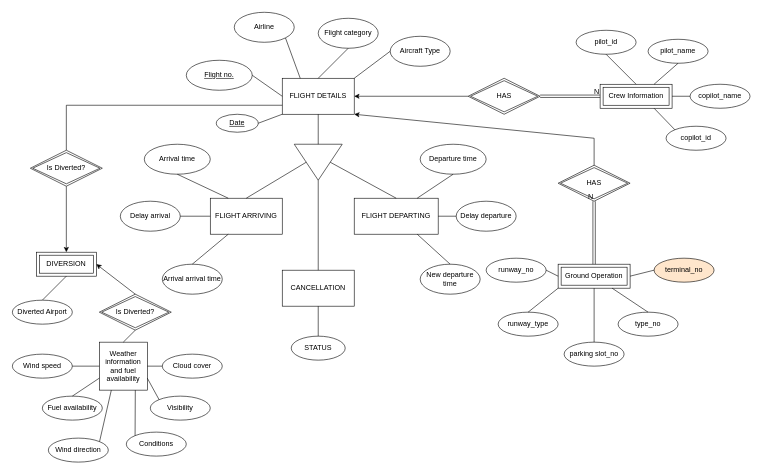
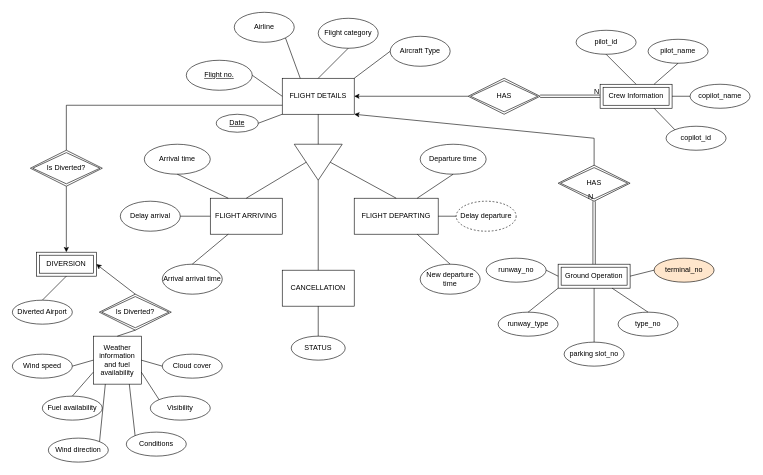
node "Delay departure": style solid -> dashed
node "Weather information and fuel availability": moved (123, 366) -> (117, 360)
